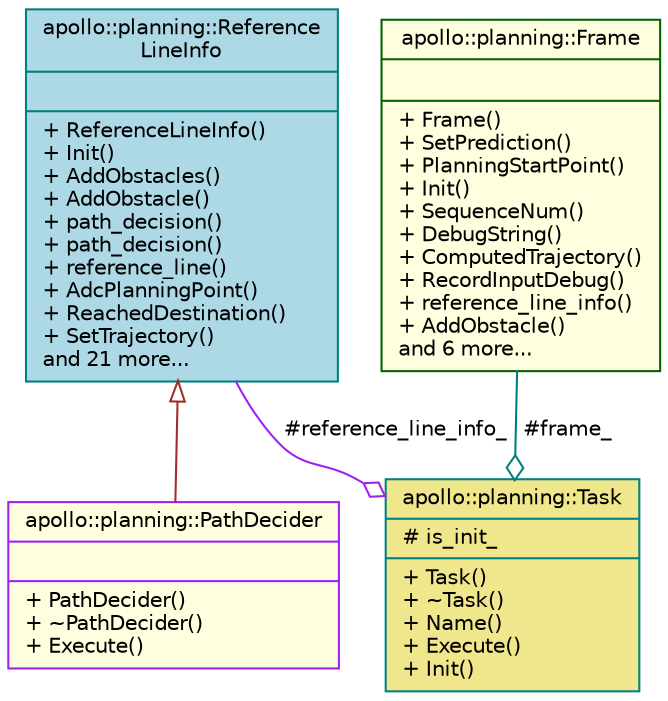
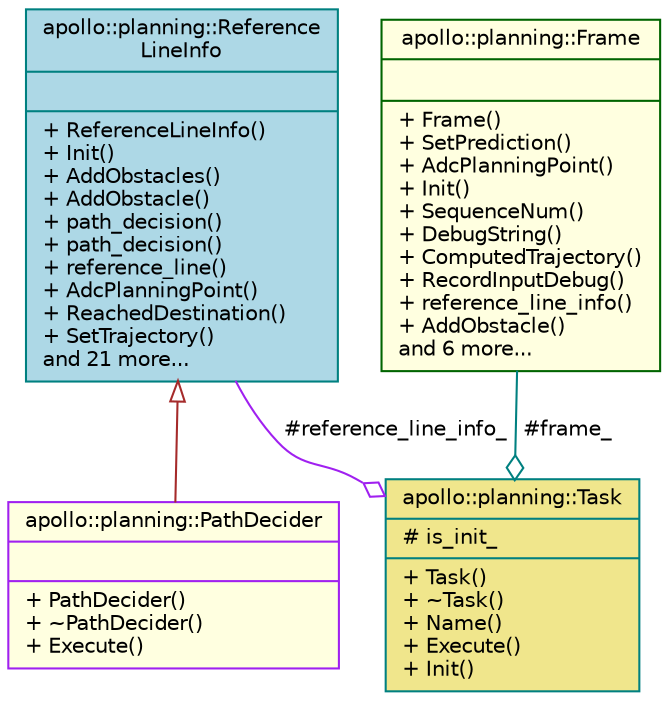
node "apollo::planning::Frame": text "+ PlanningStartPoint()" -> "+ AdcPlanningPoint()"
